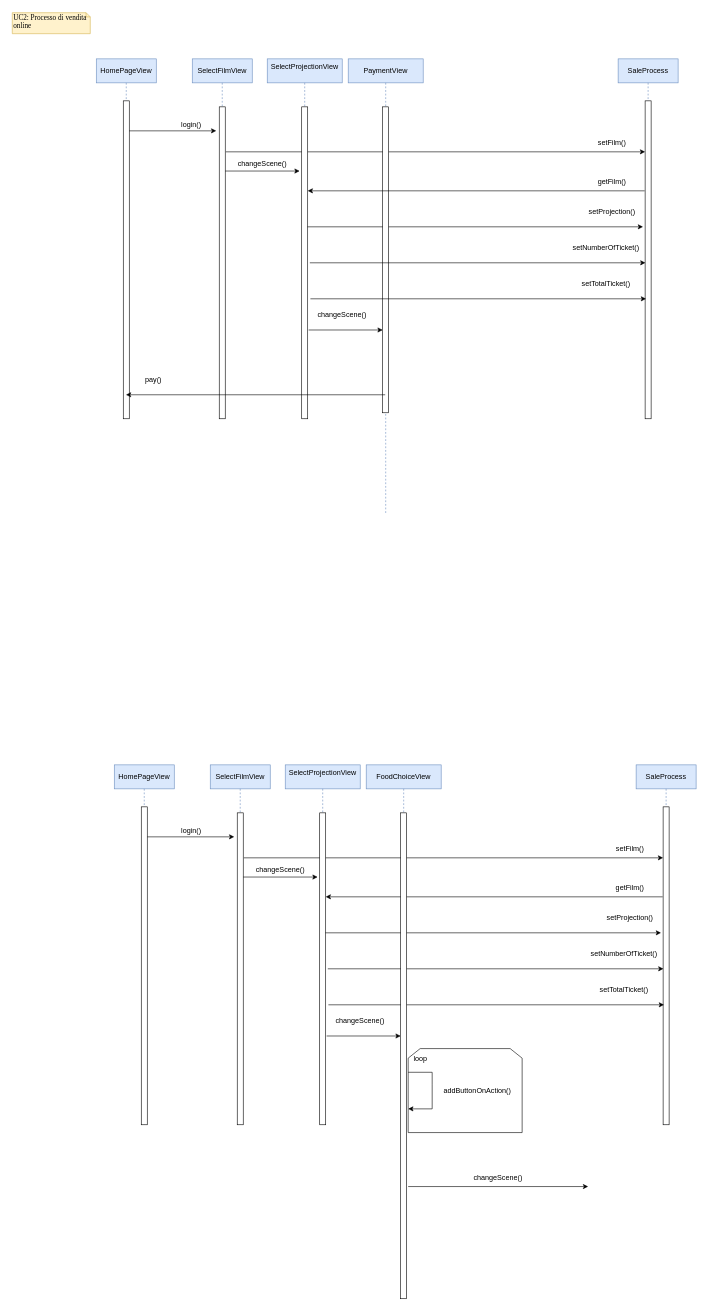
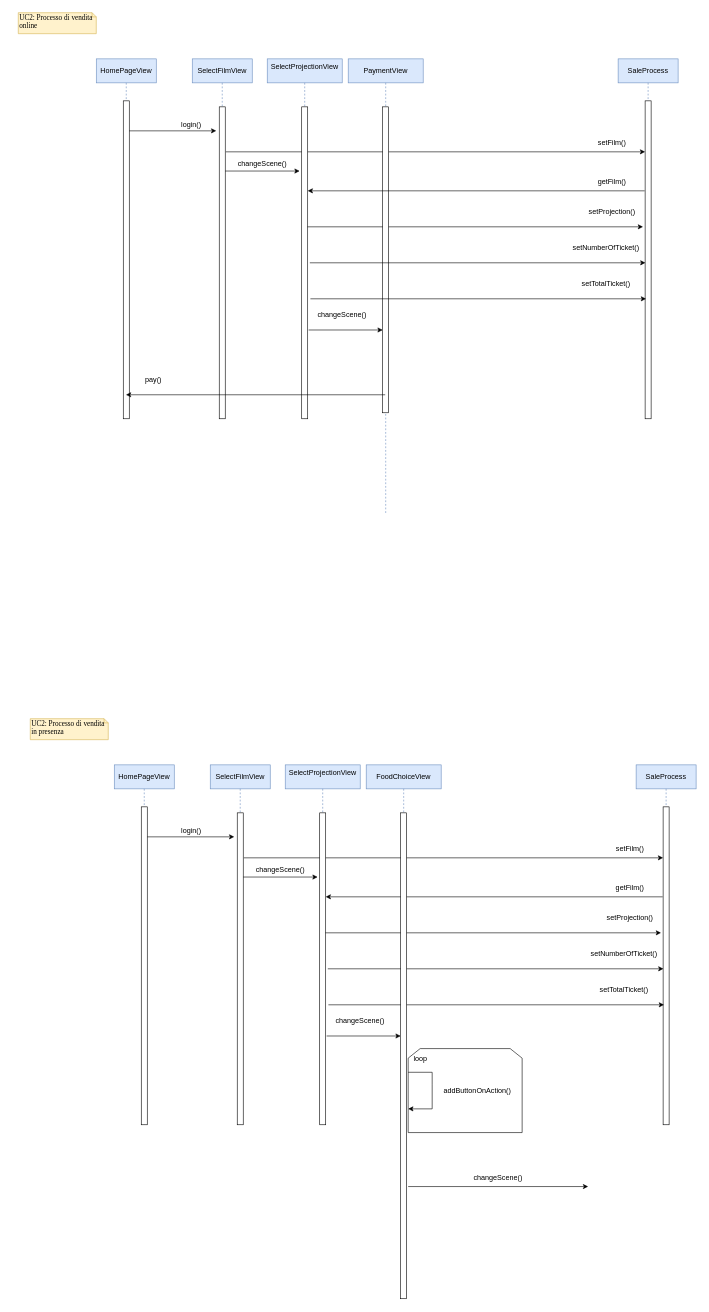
node "UC2: Processo di vendita online": moved (51, 23) -> (57, 23)
node "UC2: Processo di vendita in presenza": added
